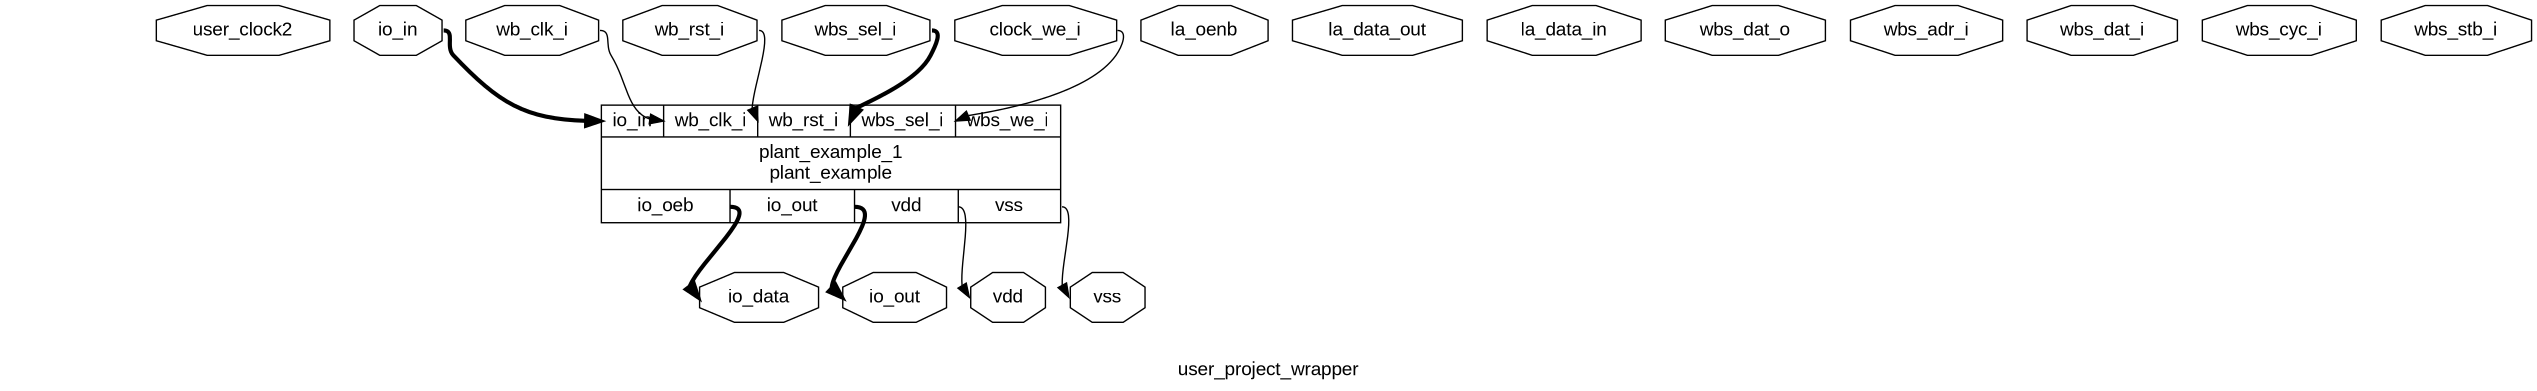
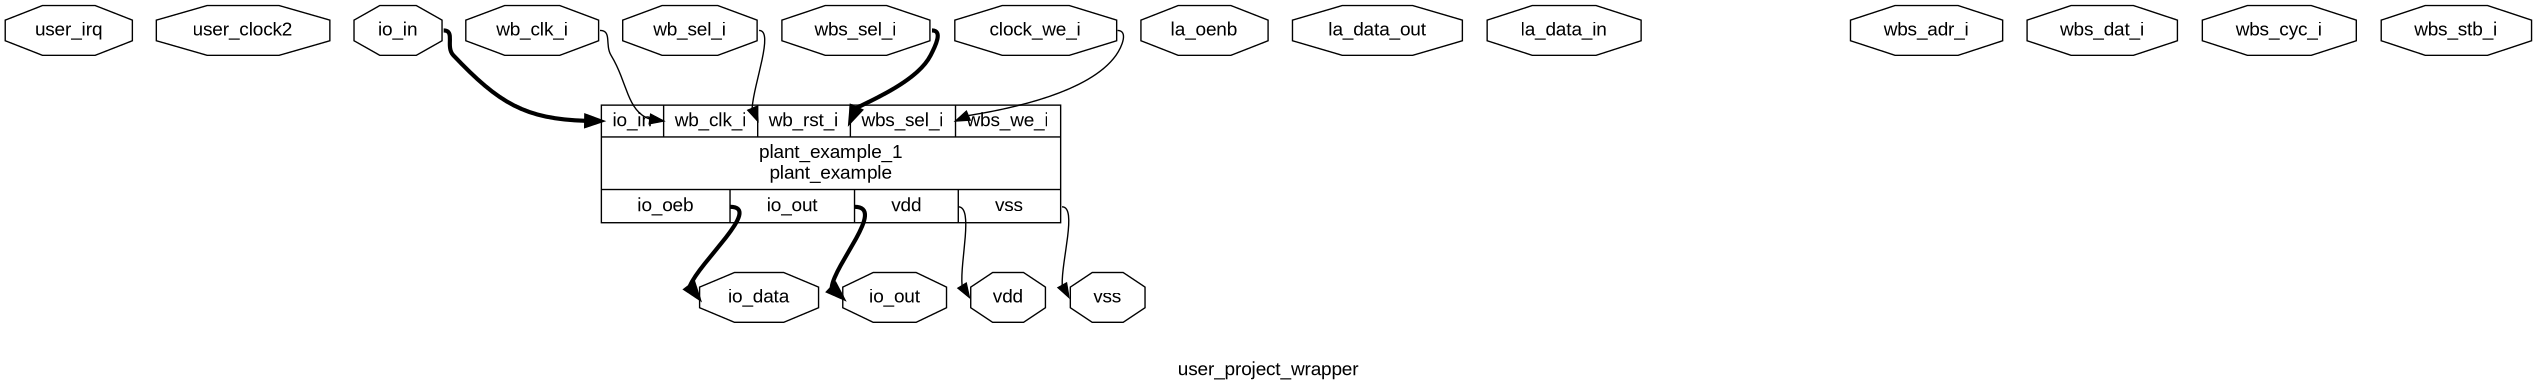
node "user_irq": added
node "wb_rst_i": label "wb_rst_i" -> "wb_sel_i"
node "wbs_dat_o": removed
